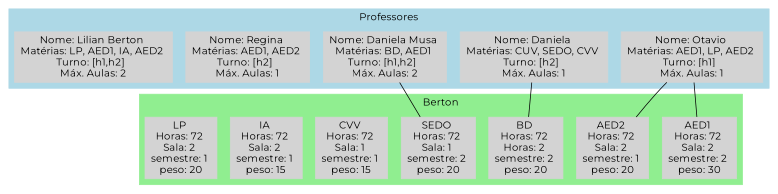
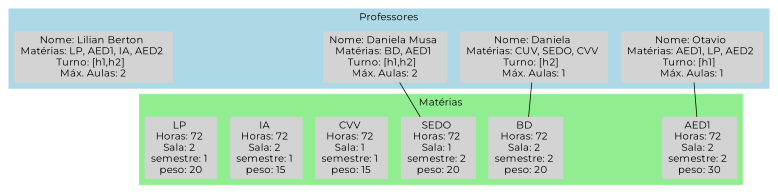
node "Nome: Regina Matérias: AED1, AED2 Turno: [h2] Máx. Aulas: 1": removed
cluster "Berton": label "Berton" -> "Matérias"
node "BD Horas: 72 Horas: 2 semestre: 2 peso: 20": label "BD Horas: 72 Horas: 2 semestre: 2 peso: 20" -> "BD Horas: 72 Sala: 2 semestre: 2 peso: 20"
node "AED2 Horas: 72 Sala: 2 semestre: 1 peso: 20": removed
